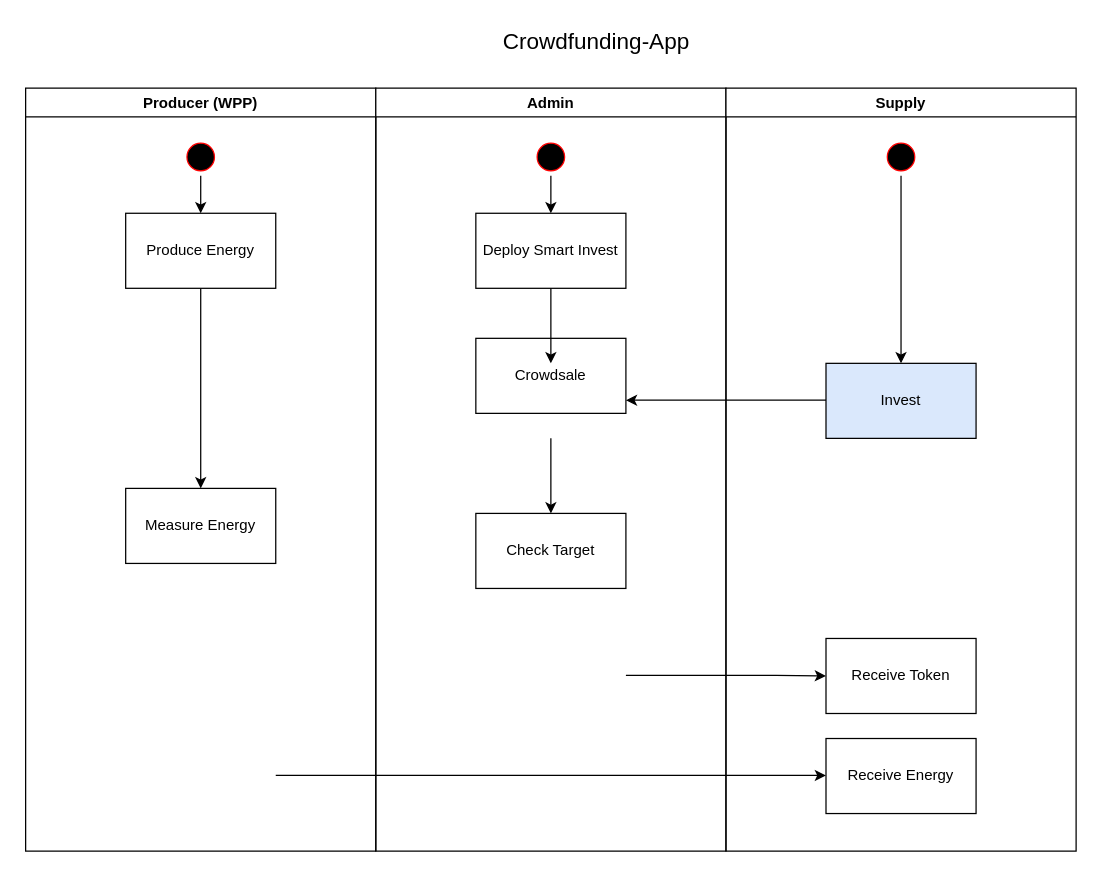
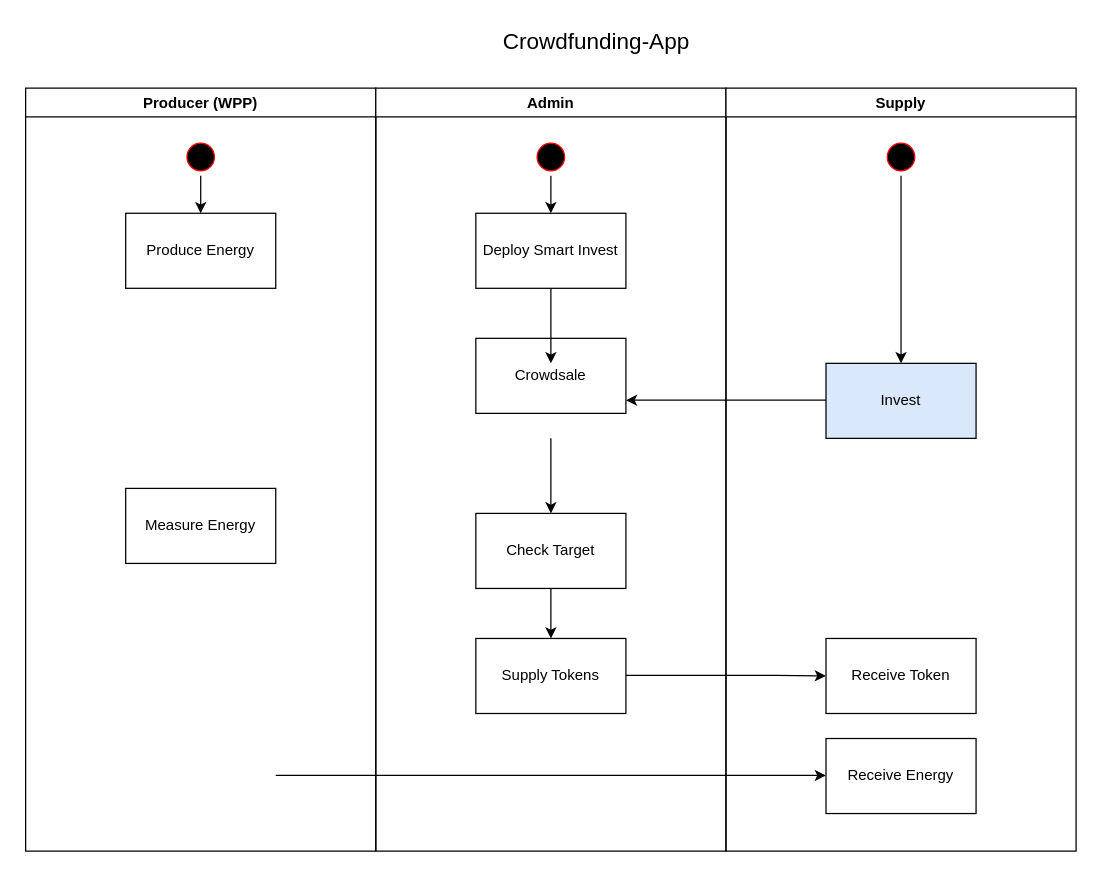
edge "Produce Energy" -> "Measure Energy": removed
edge "Check Target" -> "Supply Tokens": added
node "Supply Tokens": added
